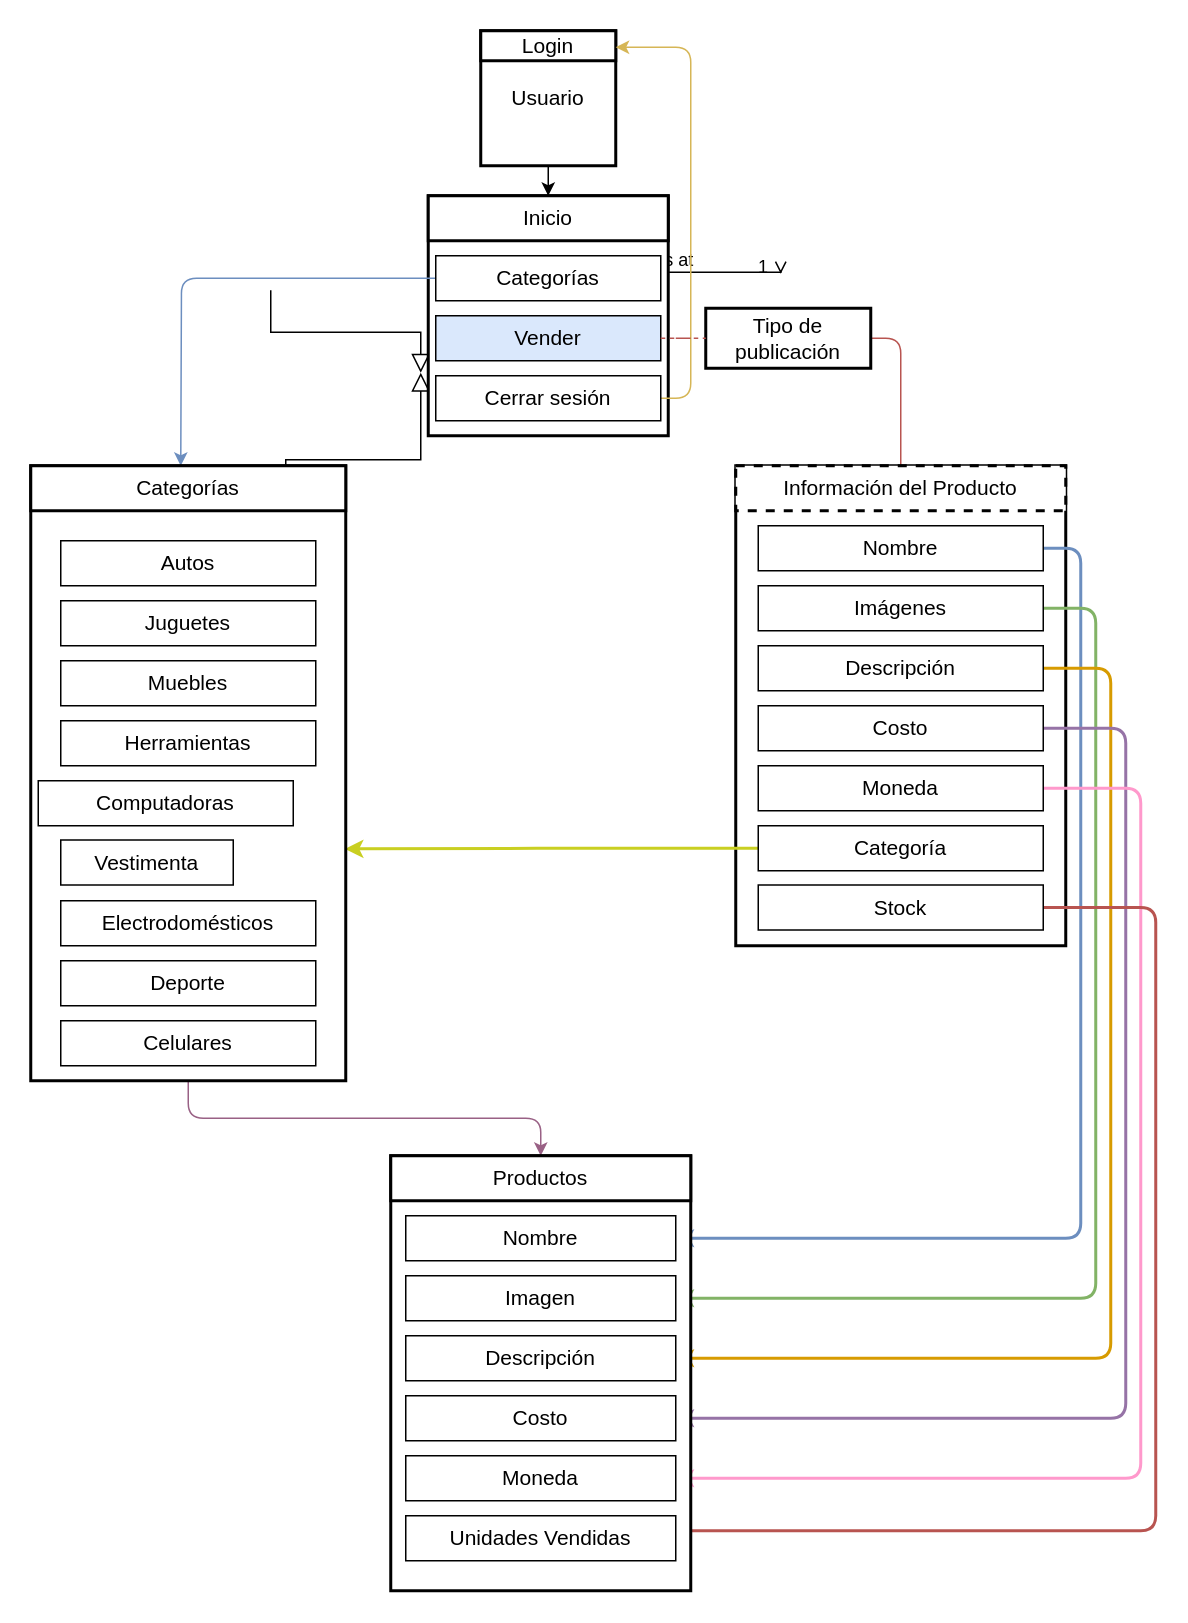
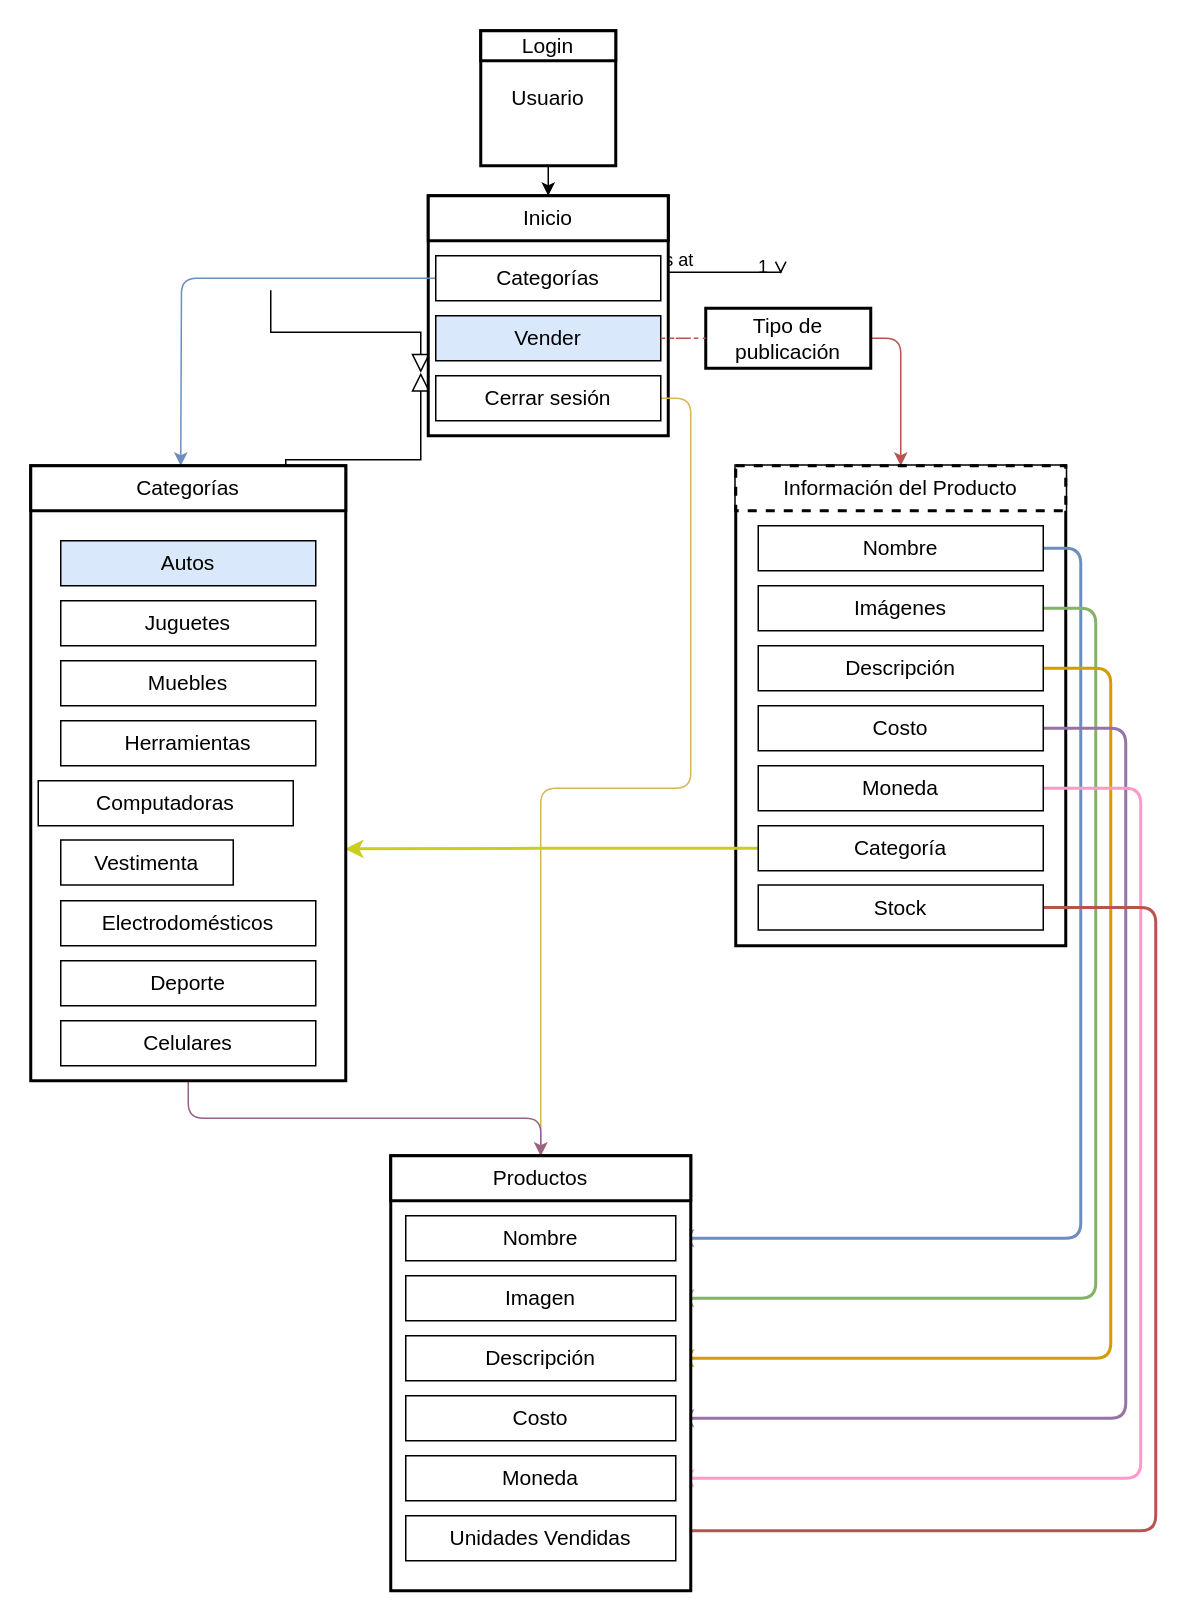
edge "Cerrar sesión" -> "Usuario": now "Cerrar sesión" -> "Productos"
edge "Tipo de publicación" -- "Información del Producto": arrowhead none -> classic
node "Autos": fillcolor #ffffff -> #dae8fc
